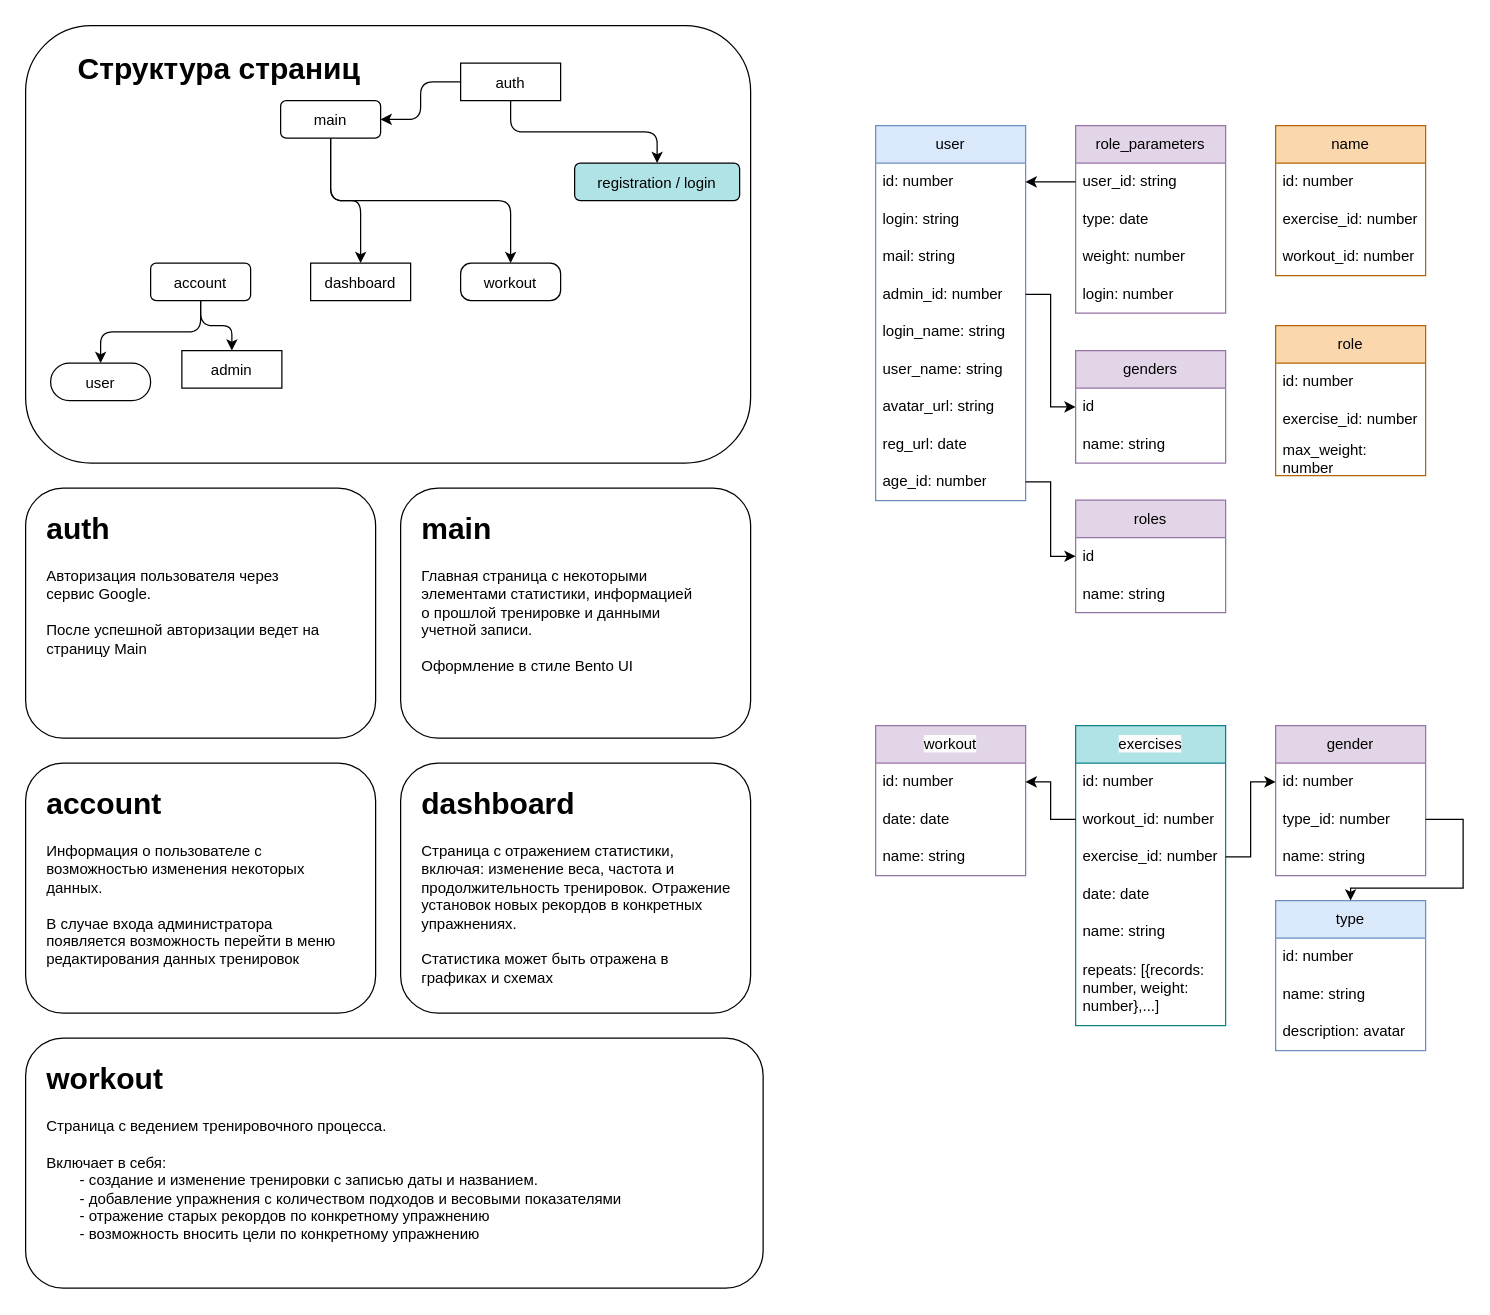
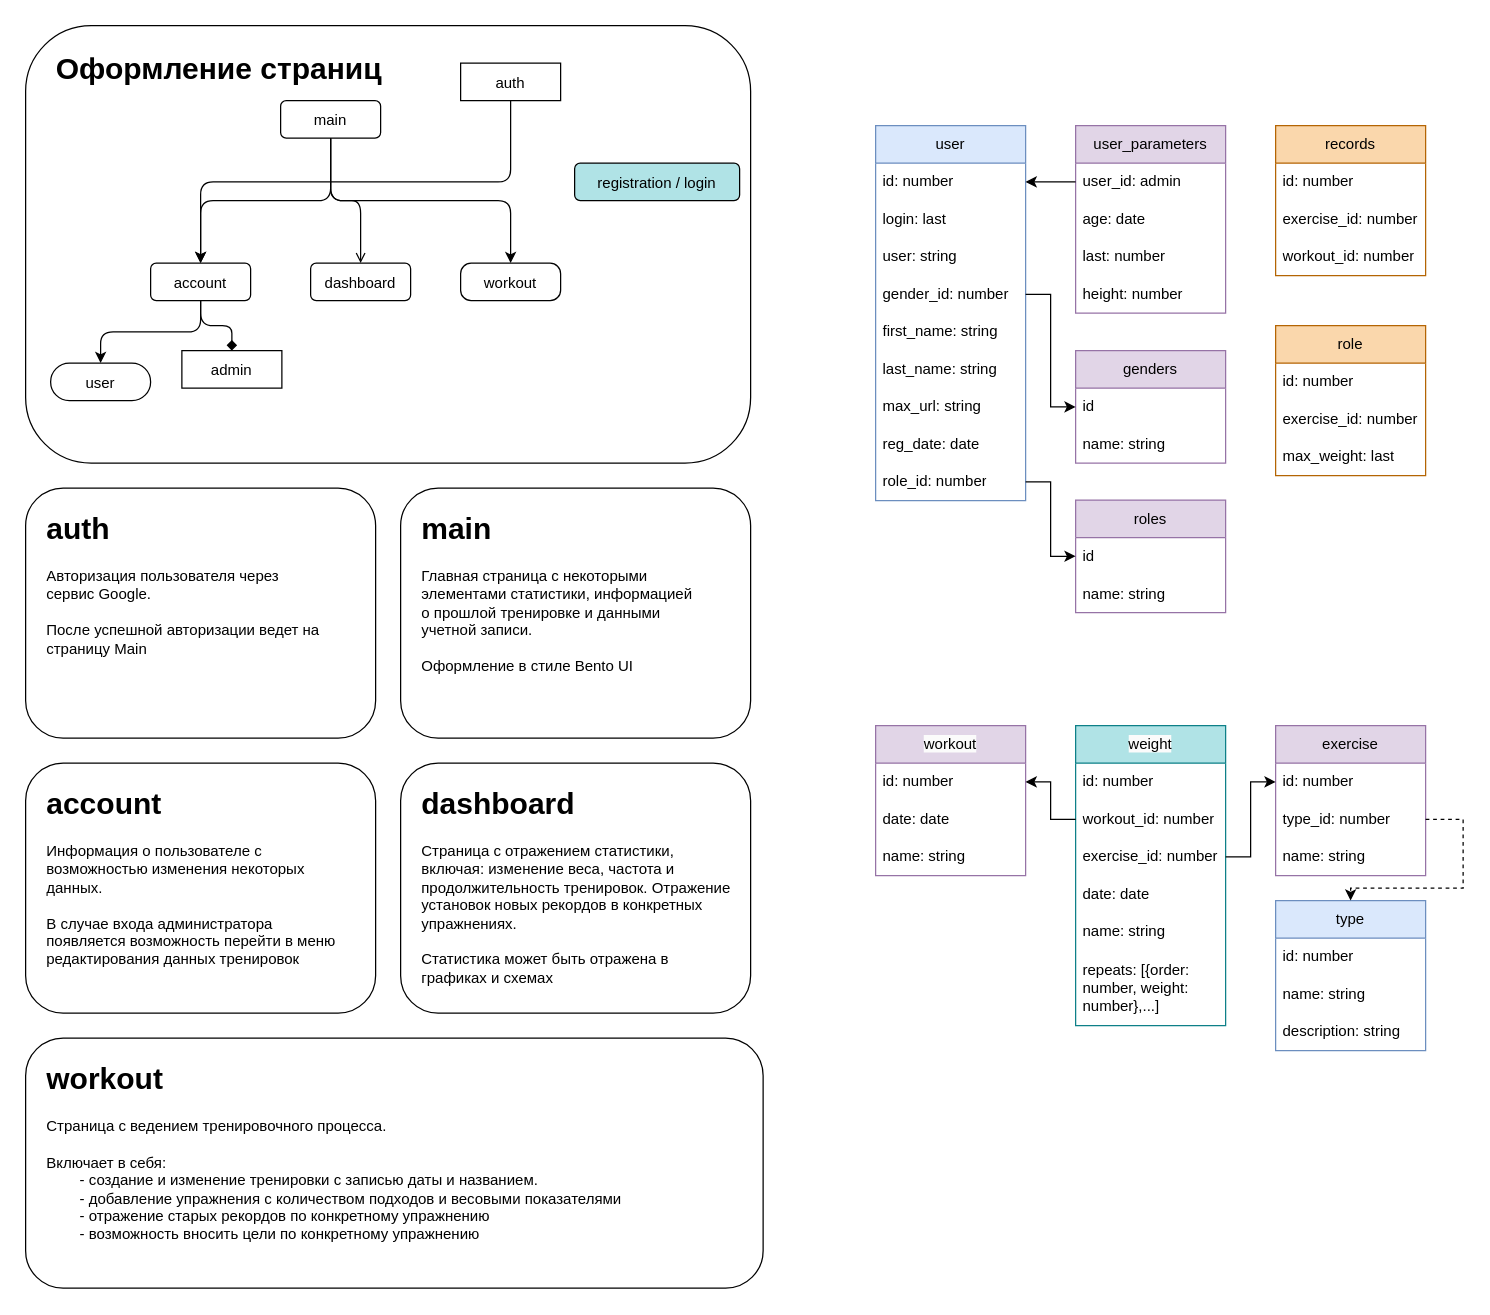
node "Структура страниц": label "Структура страниц" -> "Оформление страниц"
edge "auth" -> "main": removed
edge "auth" -> "registration / login": now "auth" -> "account"
node "role_parameters": label "role_parameters" -> "user_parameters"
node "name": label "name" -> "records"
node "user_id: string": label "user_id: string" -> "user_id: admin"
edge "main" -> "account": added
node "login: string": label "login: string" -> "login: last"
node "type: date": label "type: date" -> "age: date"
edge "main" -> "dashboard": arrowhead classic -> open
node "mail: string": label "mail: string" -> "user: string"
node "weight: number": label "weight: number" -> "last: number"
node "dashboard": shape rectangle -> rounded rectangle
node "admin_id: number": label "admin_id: number" -> "gender_id: number"
node "login: number": label "login: number" -> "height: number"
node "login_name: string": label "login_name: string" -> "first_name: string"
edge "account" -> "admin": arrowhead classic -> diamond
node "user_name: string": label "user_name: string" -> "last_name: string"
node "avatar_url: string": label "avatar_url: string" -> "max_url: string"
node "reg_url: date": label "reg_url: date" -> "reg_date: date"
node "max_weight: number": label "max_weight: number" -> "max_weight: last"
node "age_id: number": label "age_id: number" -> "role_id: number"
node "exercises": label "exercises" -> "weight"
node "gender": label "gender" -> "exercise"
edge "type_id: number" -> "type": style solid -> dashed
node "repeats: [{records: number, weight: number},...]": label "repeats: [{records: number, weight: number},...]" -> "repeats: [{order: number, weight: number},...]"
node "description: avatar": label "description: avatar" -> "description: string"
